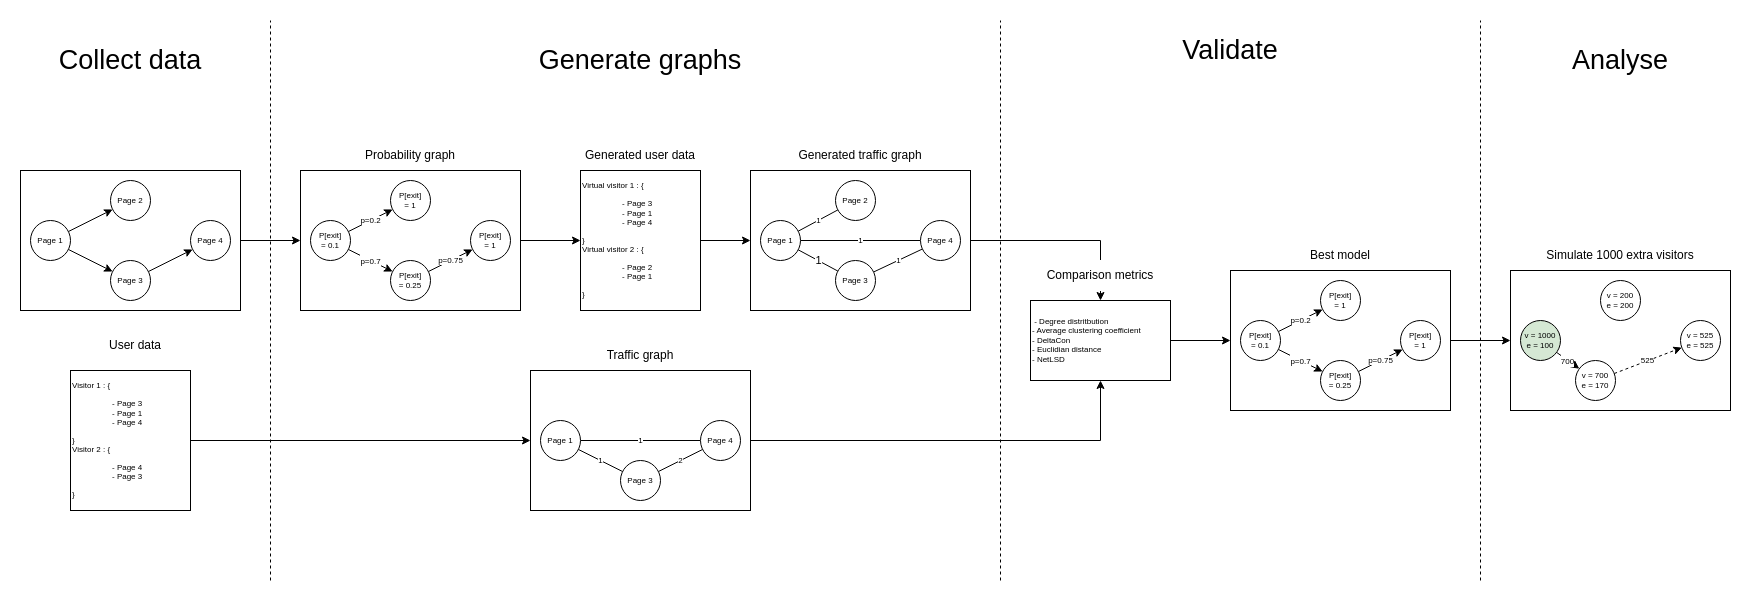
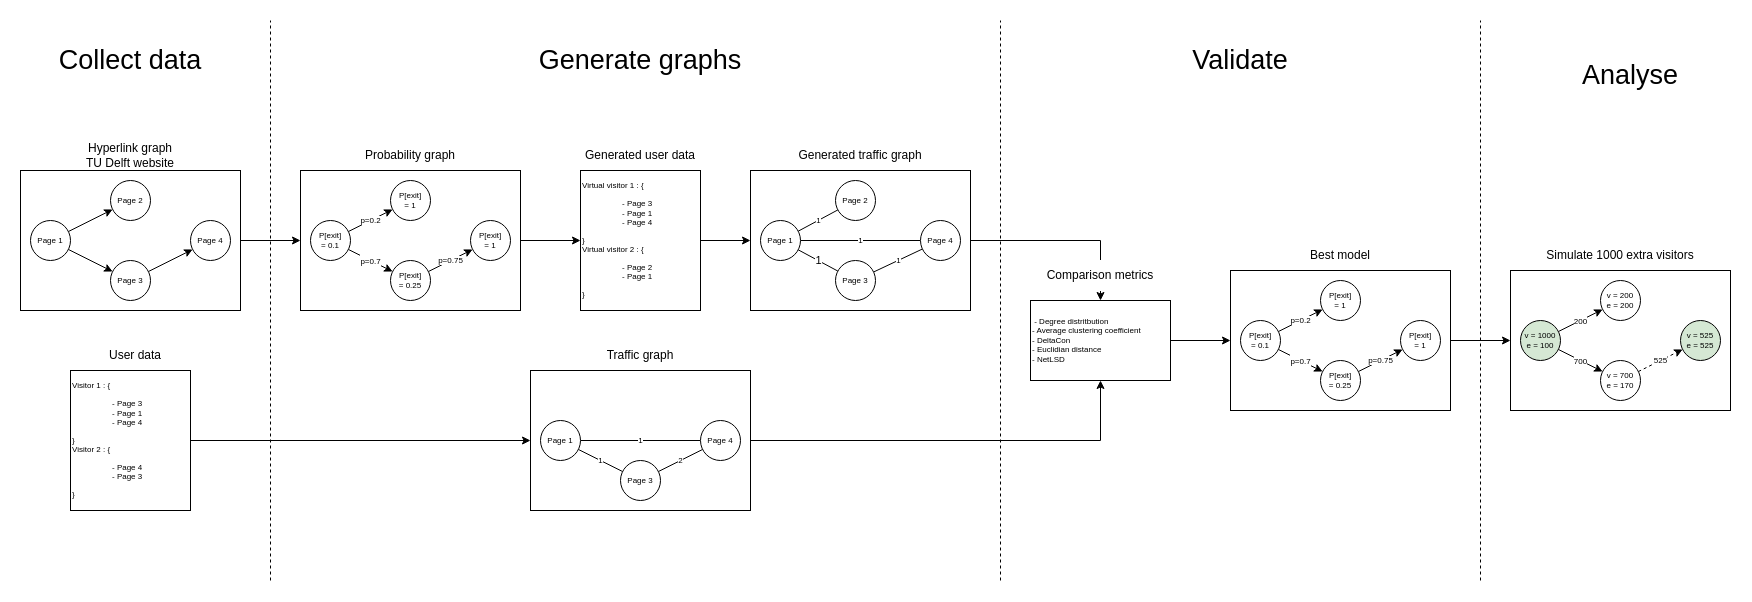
node "Validate": moved (1231, 51) -> (1241, 61)
node "Analyse": moved (1621, 61) -> (1631, 76)
node "Hyperlink graph TU Delft website": added
edge "v = 1000 e = 100" -> "v = 200 e = 200": added, label "200"
node "v = 525 e = 525": fillcolor #ffffff -> #d5e8d4
node "User data": moved (136, 346) -> (136, 356)
node "v = 700 e = 170": moved (1596, 381) -> (1621, 381)
